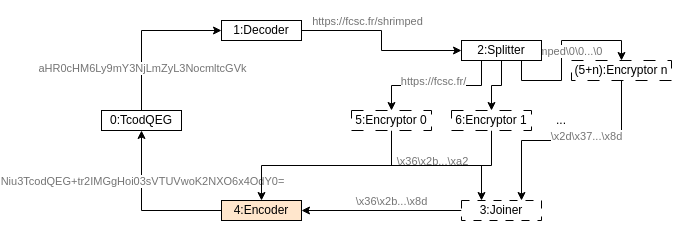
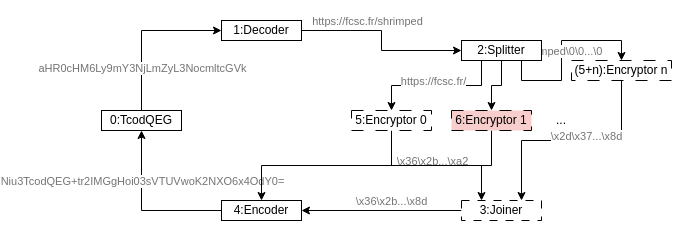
node "6:Encryptor 1": fillcolor #ffffff -> #f8cecc
node "4:Encoder": fillcolor #ffe6cc -> #ffffff
